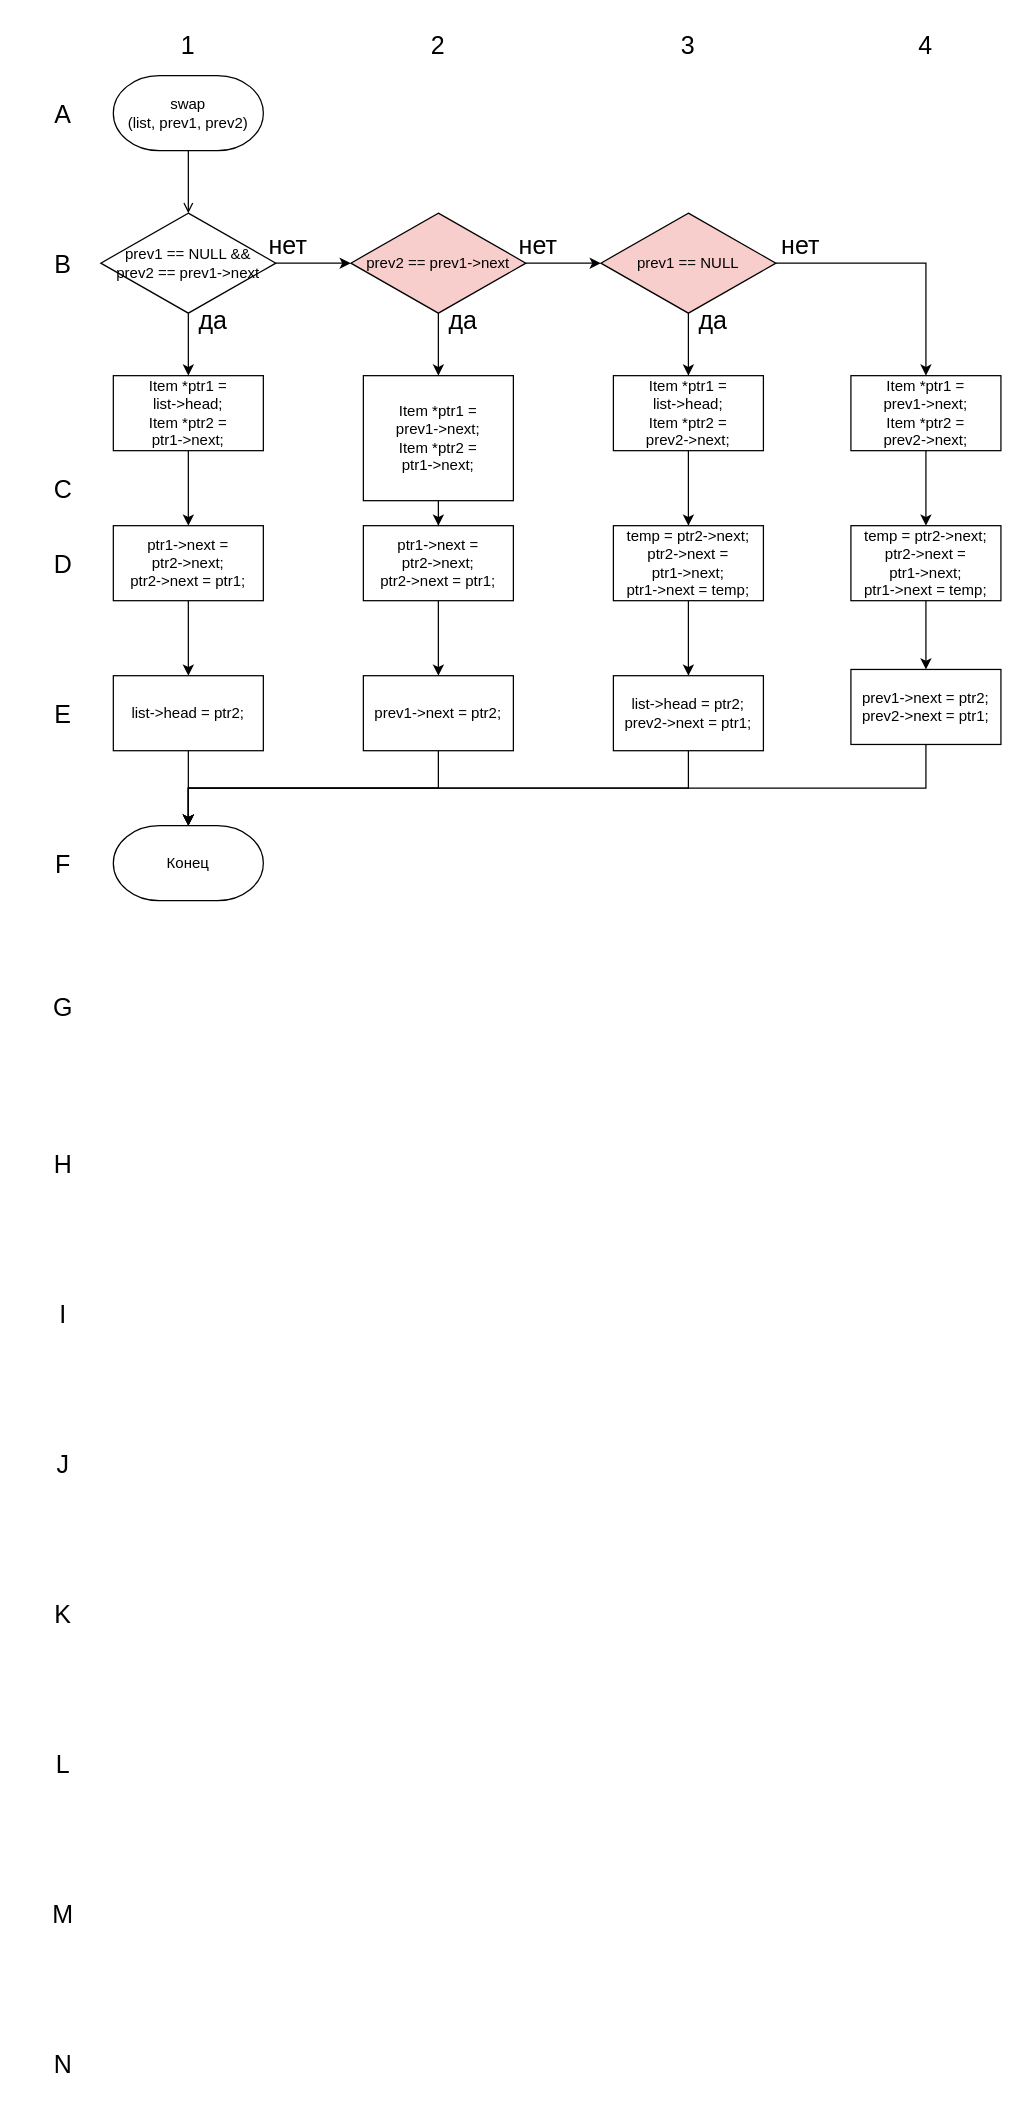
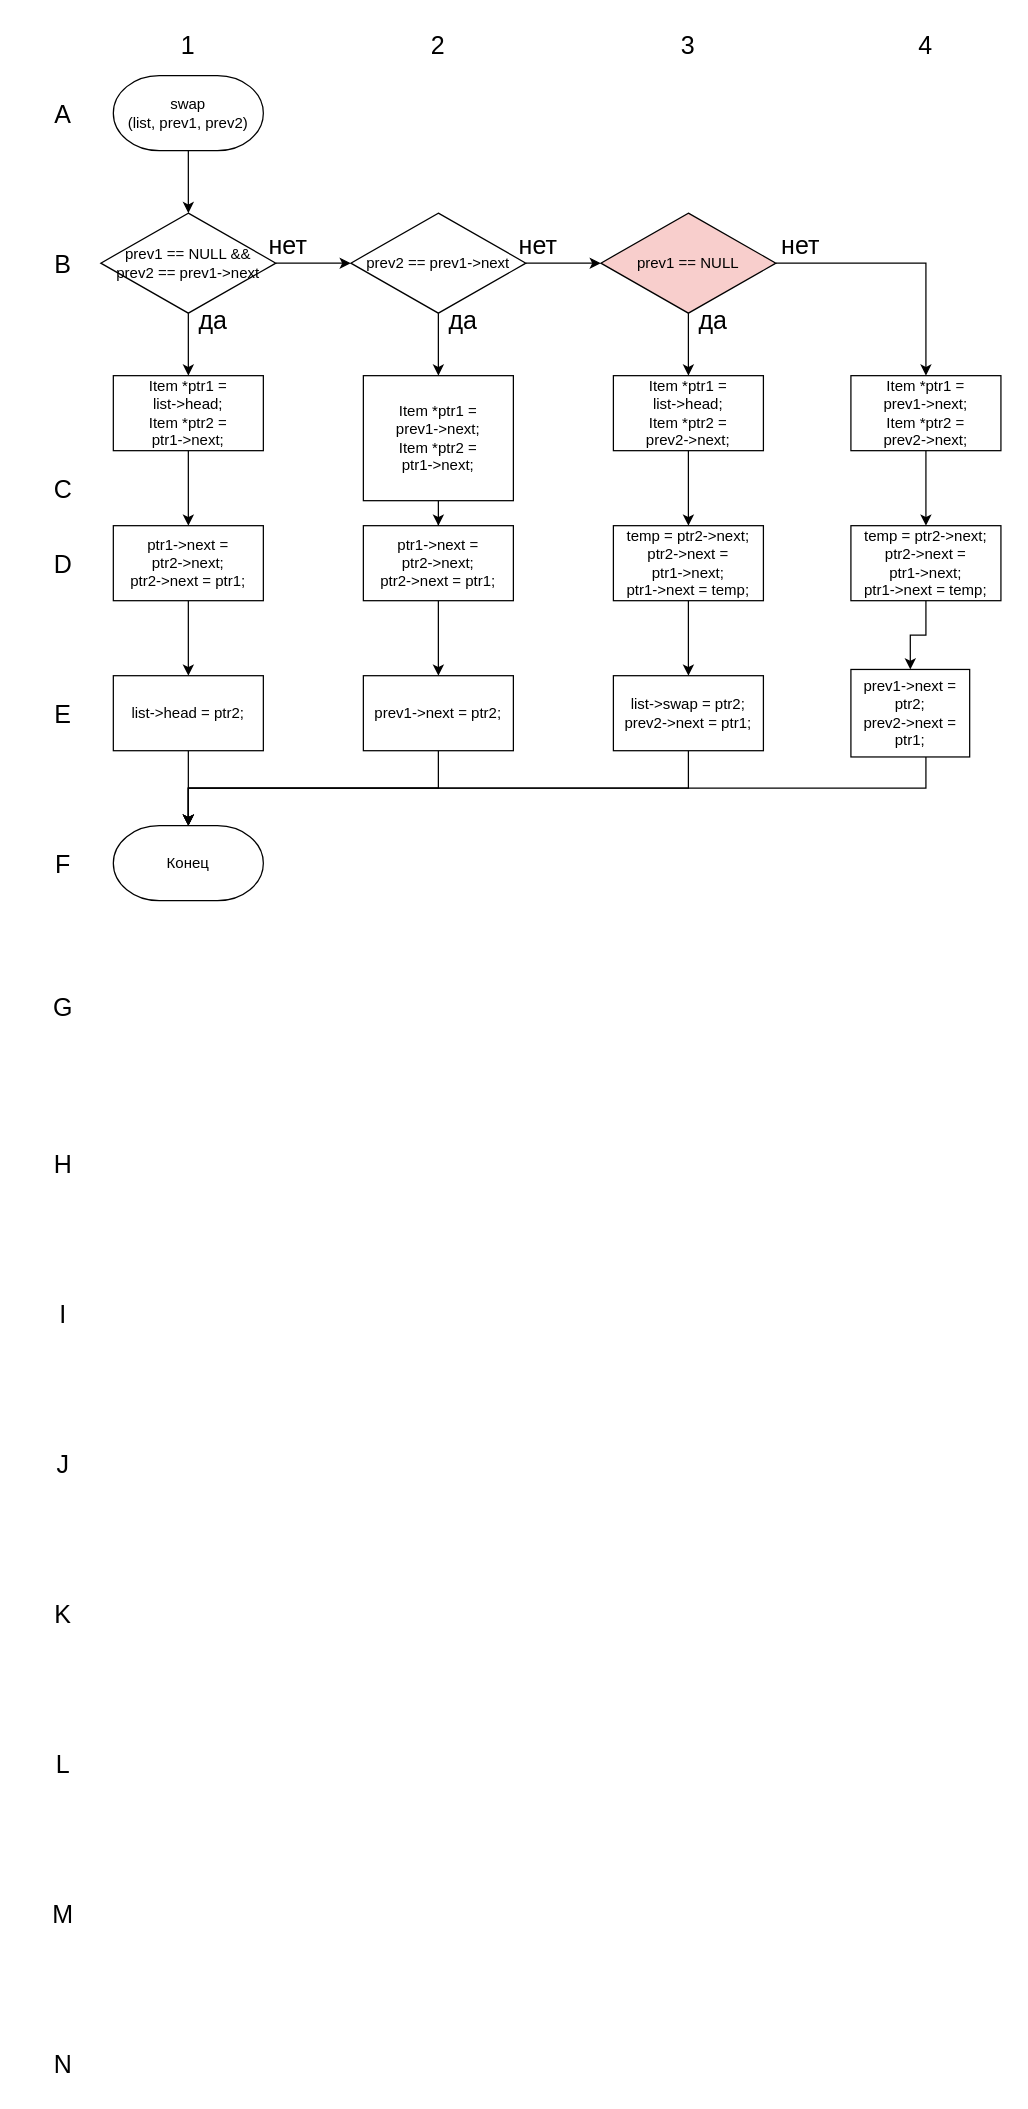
edge "swap (list, prev1, prev2)" -> "prev1 == NULL && prev2 == prev1->next": arrowhead open -> classic
node "prev2 == prev1->next": fillcolor #f8cecc -> #ffffff
node "prev1->next = ptr2; prev2->next = ptr1;": size 150x75 -> 119x88
node "list->head = ptr2; prev2->next = ptr1;": label "list->head = ptr2; prev2->next = ptr1;" -> "list->swap = ptr2; prev2->next = ptr1;"
